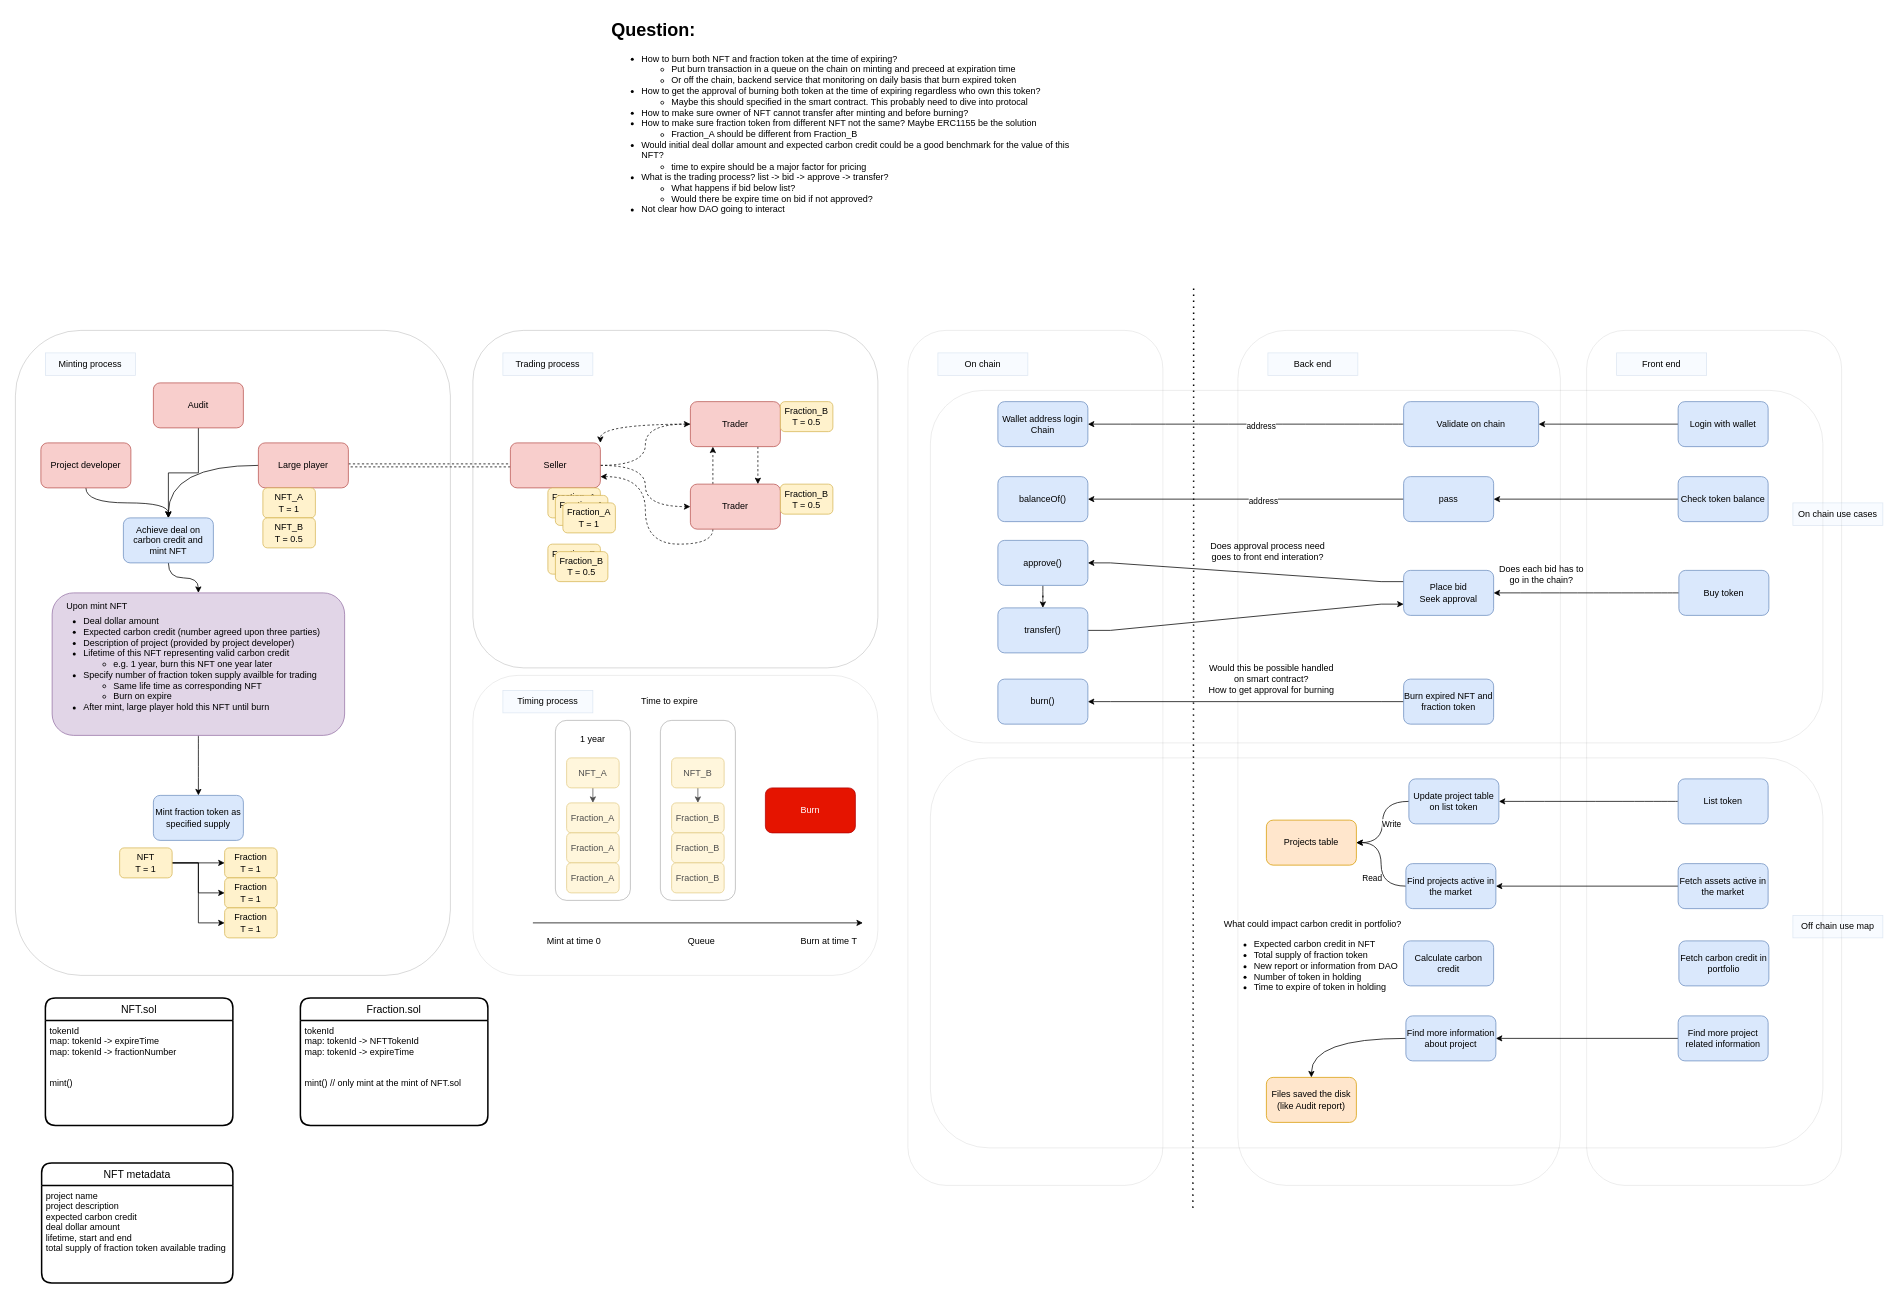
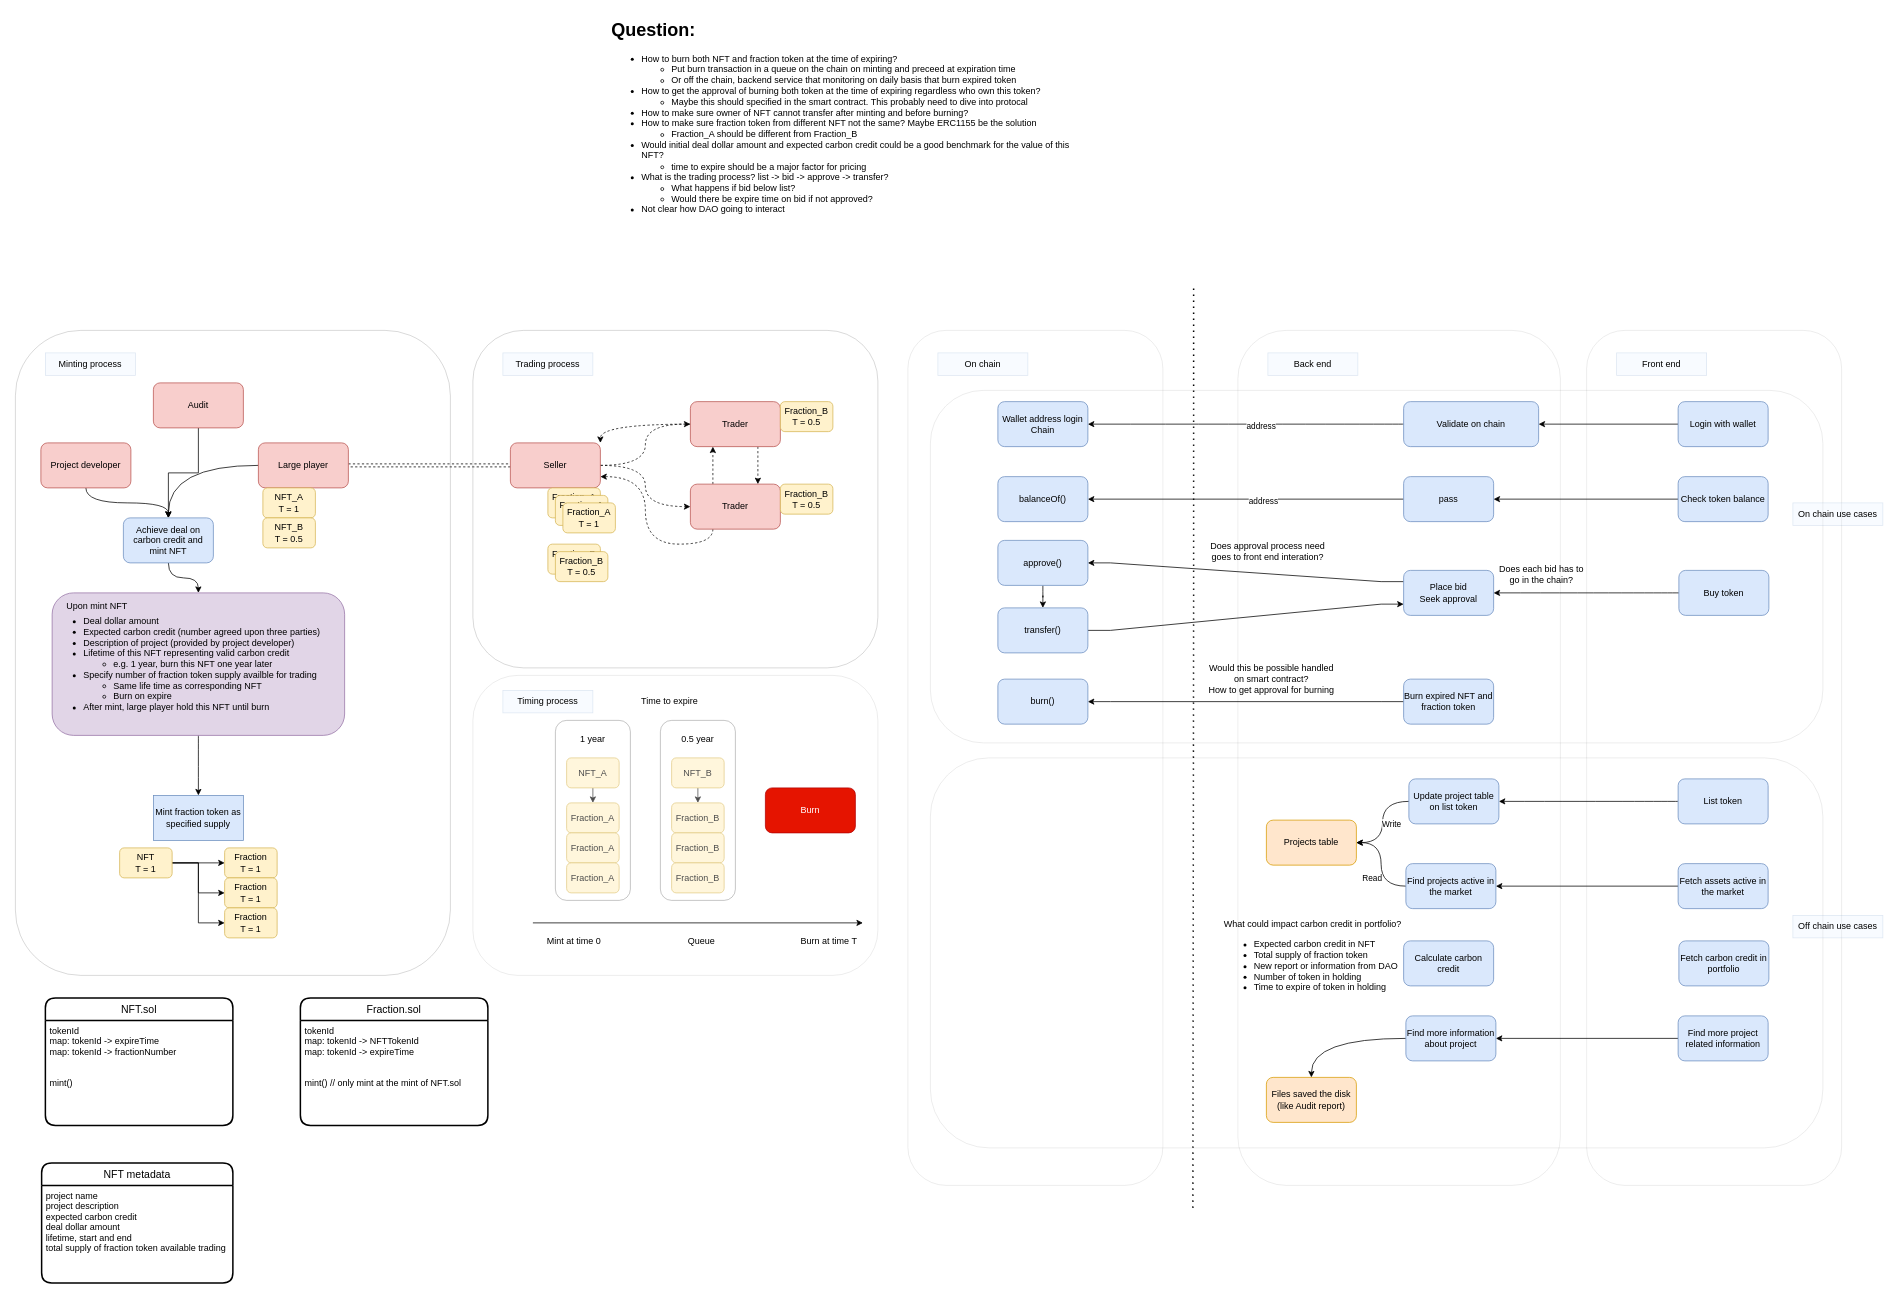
node "0.5 year": added
node "Mint fraction token as specified supply": shape rounded rectangle -> rectangle
node "Off chain use map": label "Off chain use map" -> "Off chain use cases"
